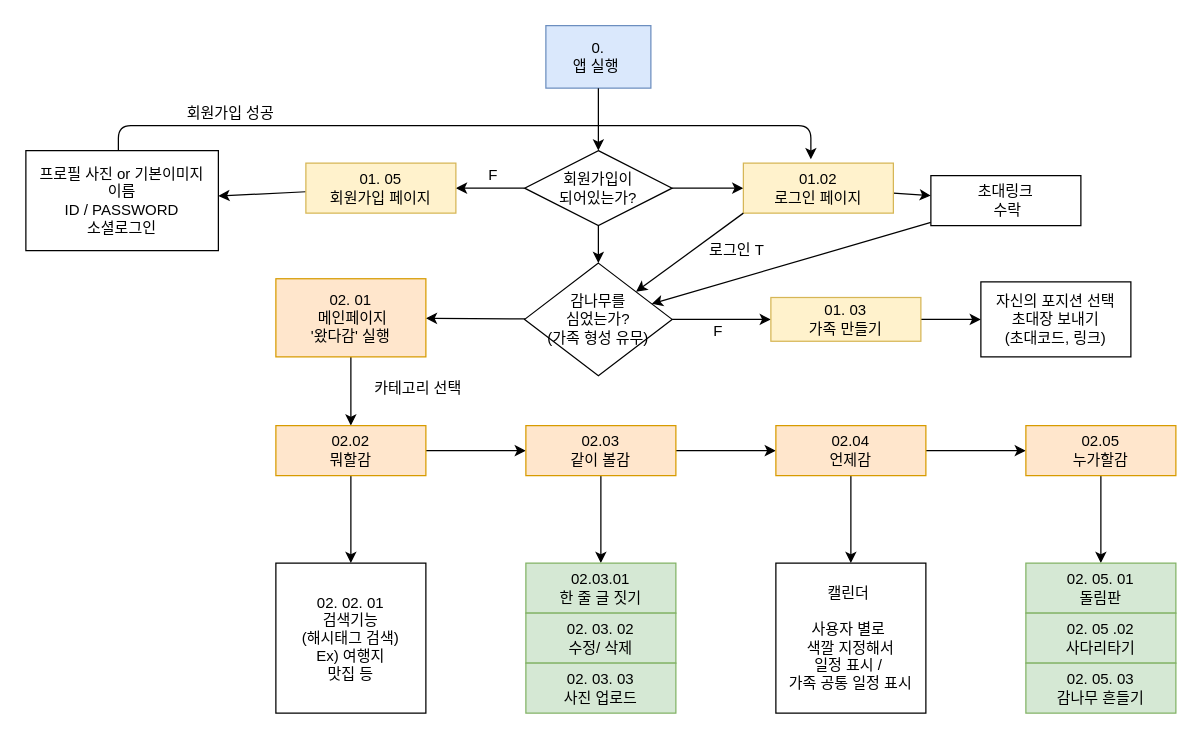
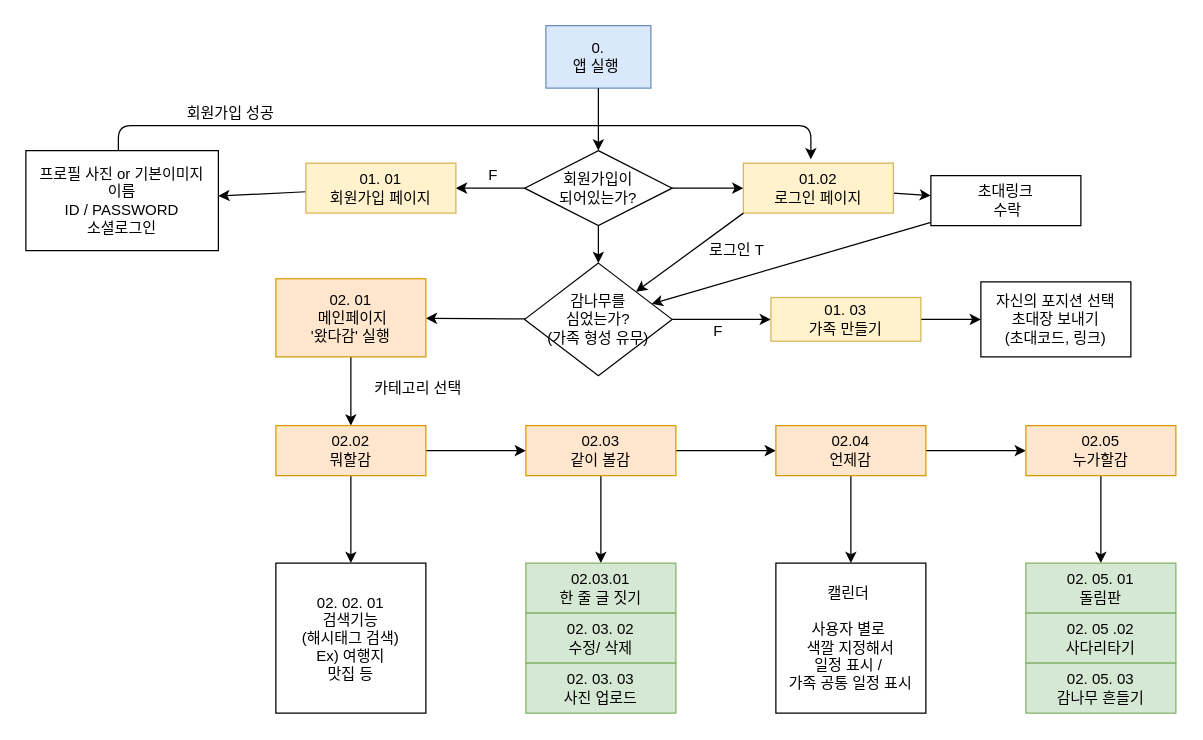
node "01. 05 회원가입 페이지": label "01. 05 회원가입 페이지" -> "01. 01 회원가입 페이지"
